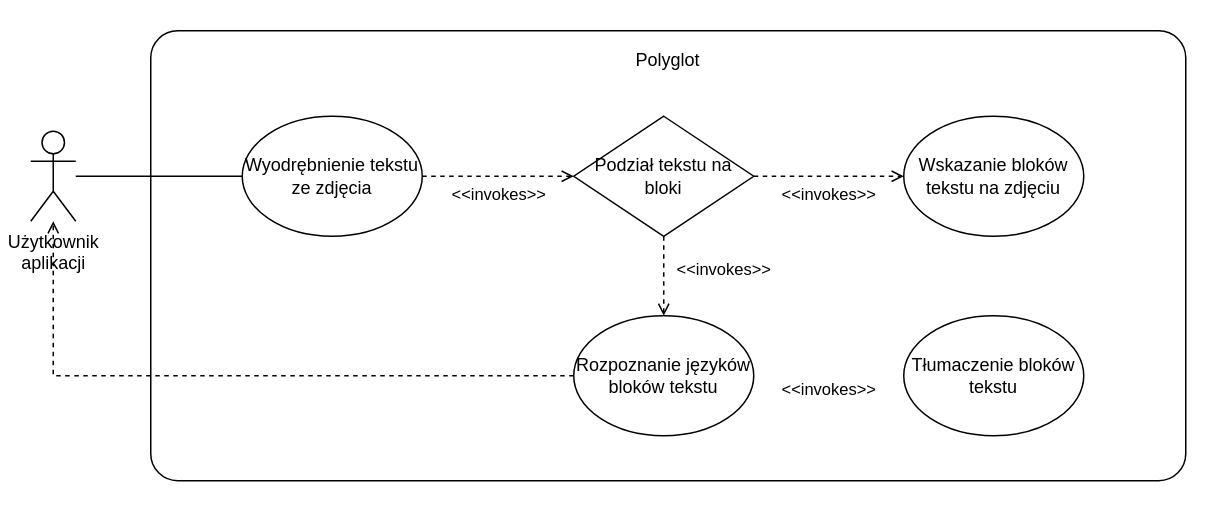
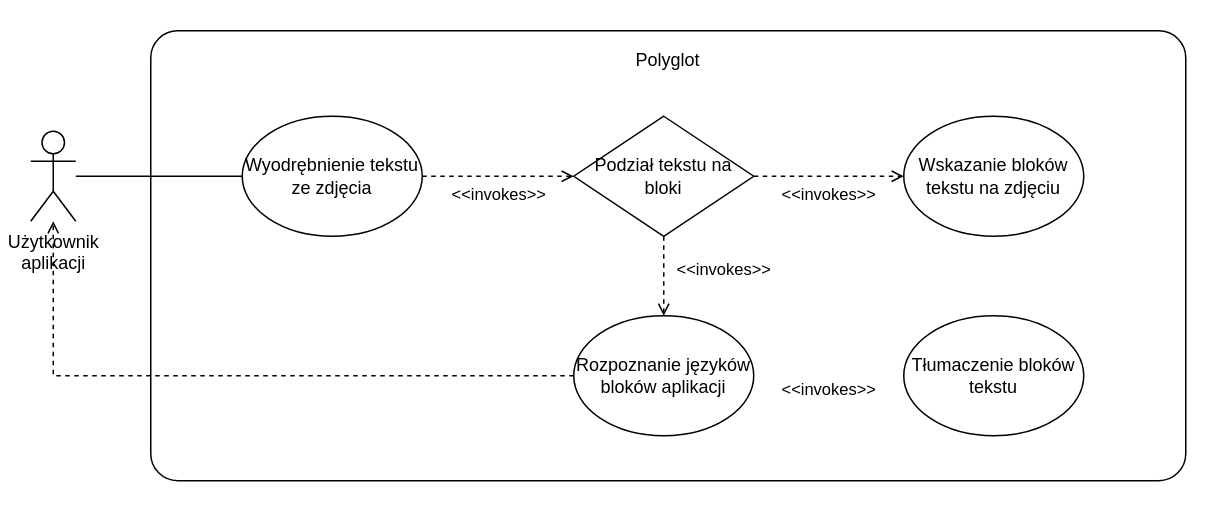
node "Rozpoznanie języków bloków tekstu": label "Rozpoznanie języków bloków tekstu" -> "Rozpoznanie języków bloków aplikacji"
